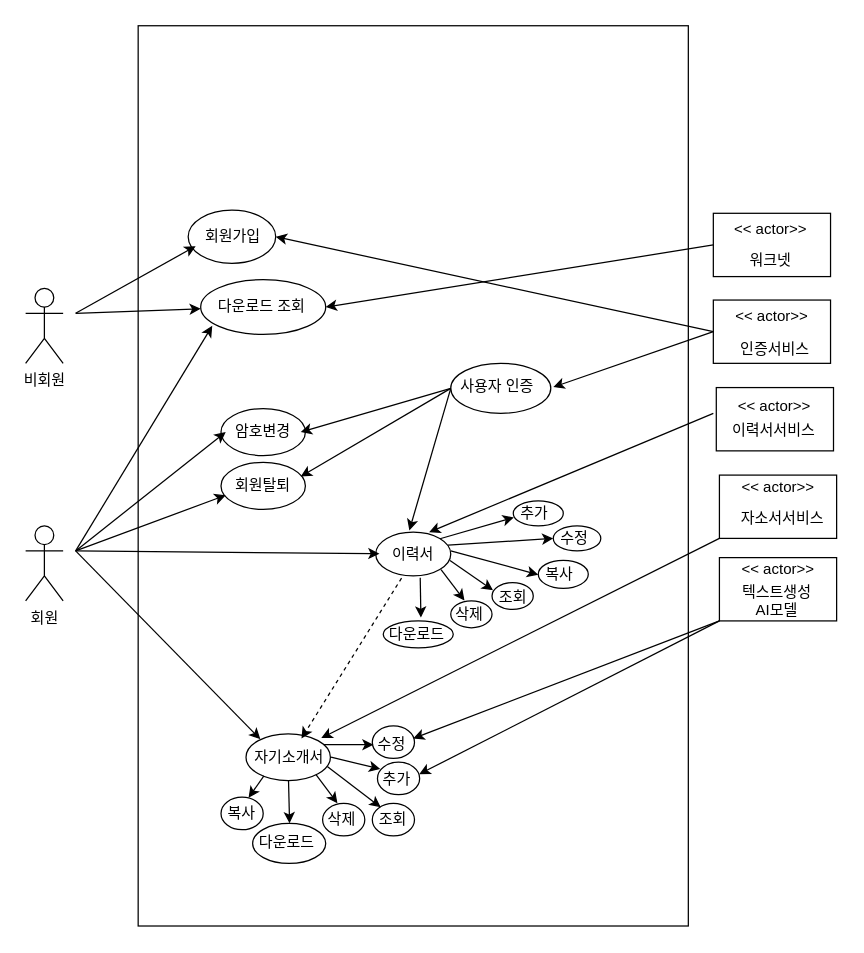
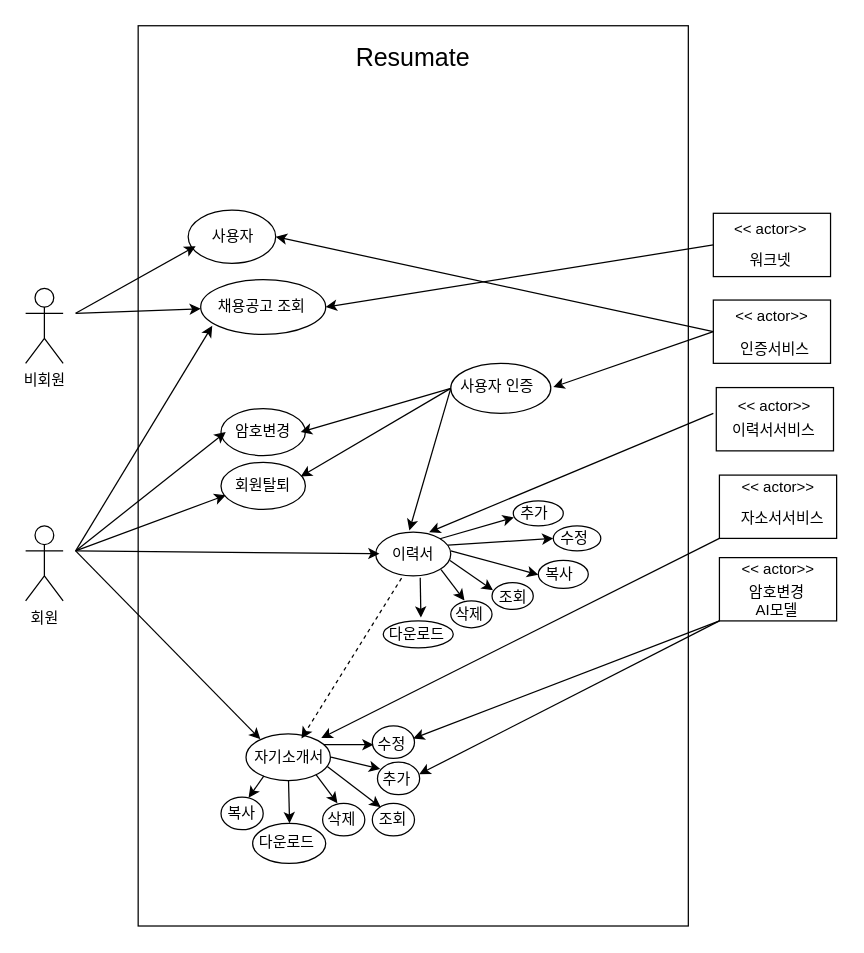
node "Resumate": added
node "회원가입": label "회원가입" -> "사용자"
node "다운로드 조회": label "다운로드 조회" -> "채용공고 조회"
node "텍스트생성 AI모델": label "텍스트생성 AI모델" -> "암호변경 AI모델"
